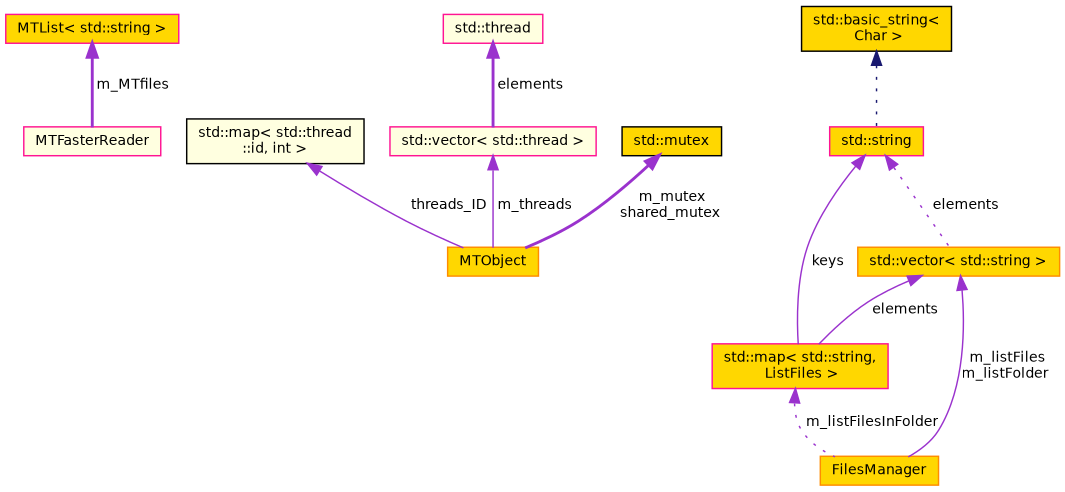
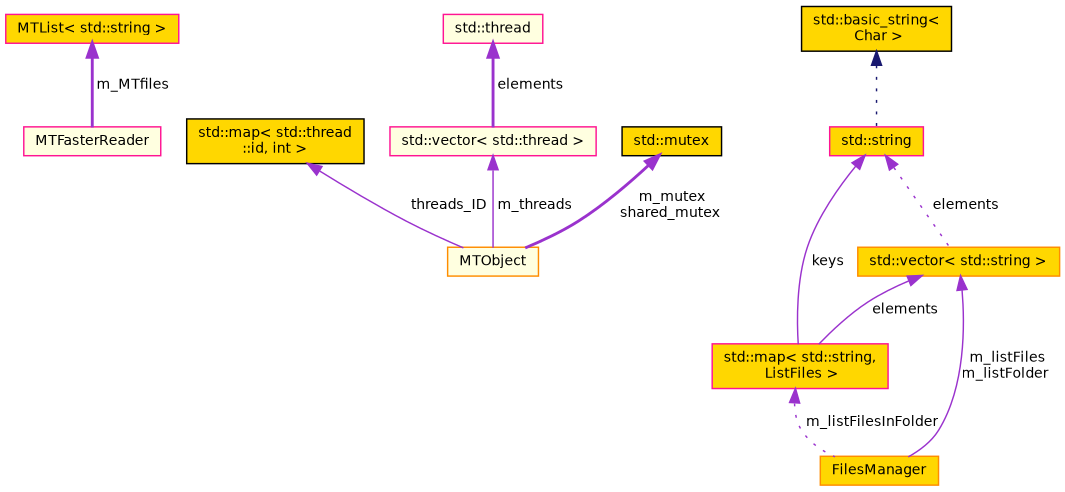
node "std::map< std::thread ::id, int >": fillcolor lightyellow -> gold
node "MTObject": fillcolor gold -> lightyellow
